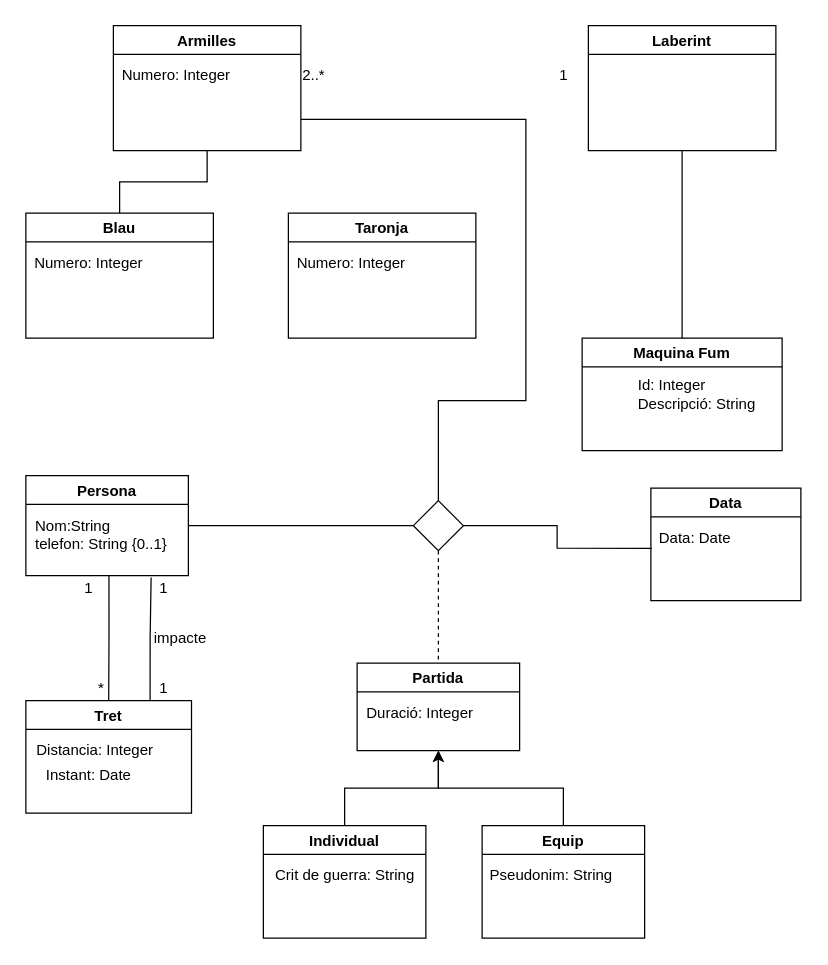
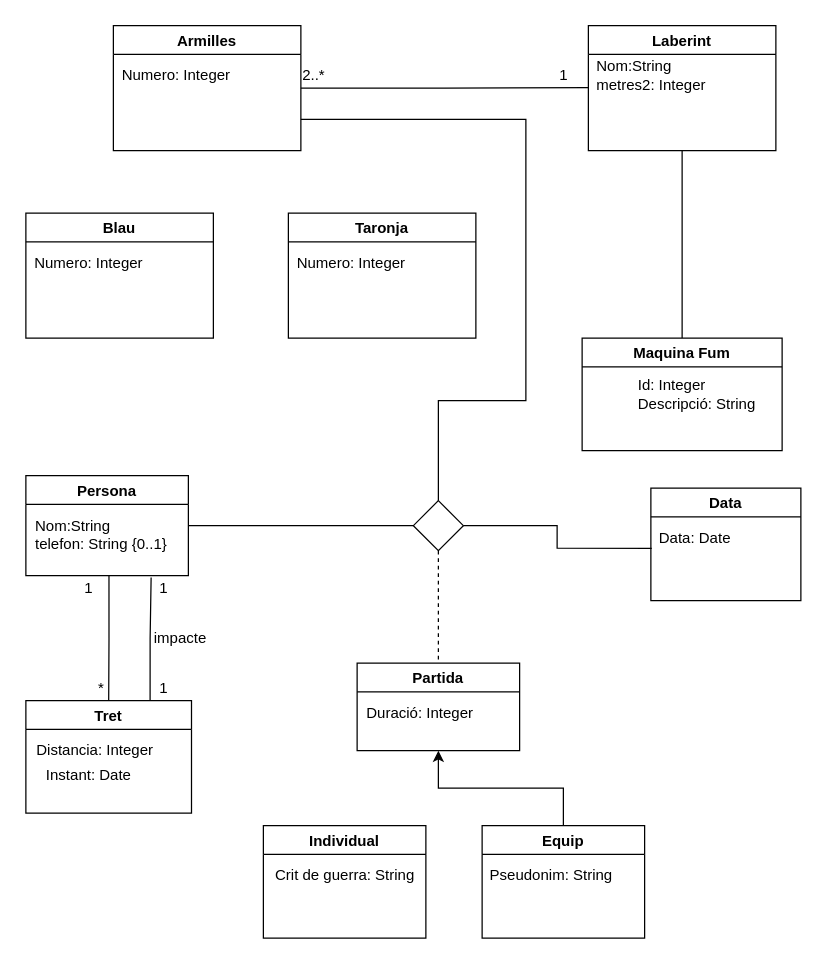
node "Nom:String metres2: Integer": added
edge "Nom:String metres2: Integer" -- "Armilles": added
edge "Armilles" -- "Blau": removed
edge "Individual" -> "Partida": removed
